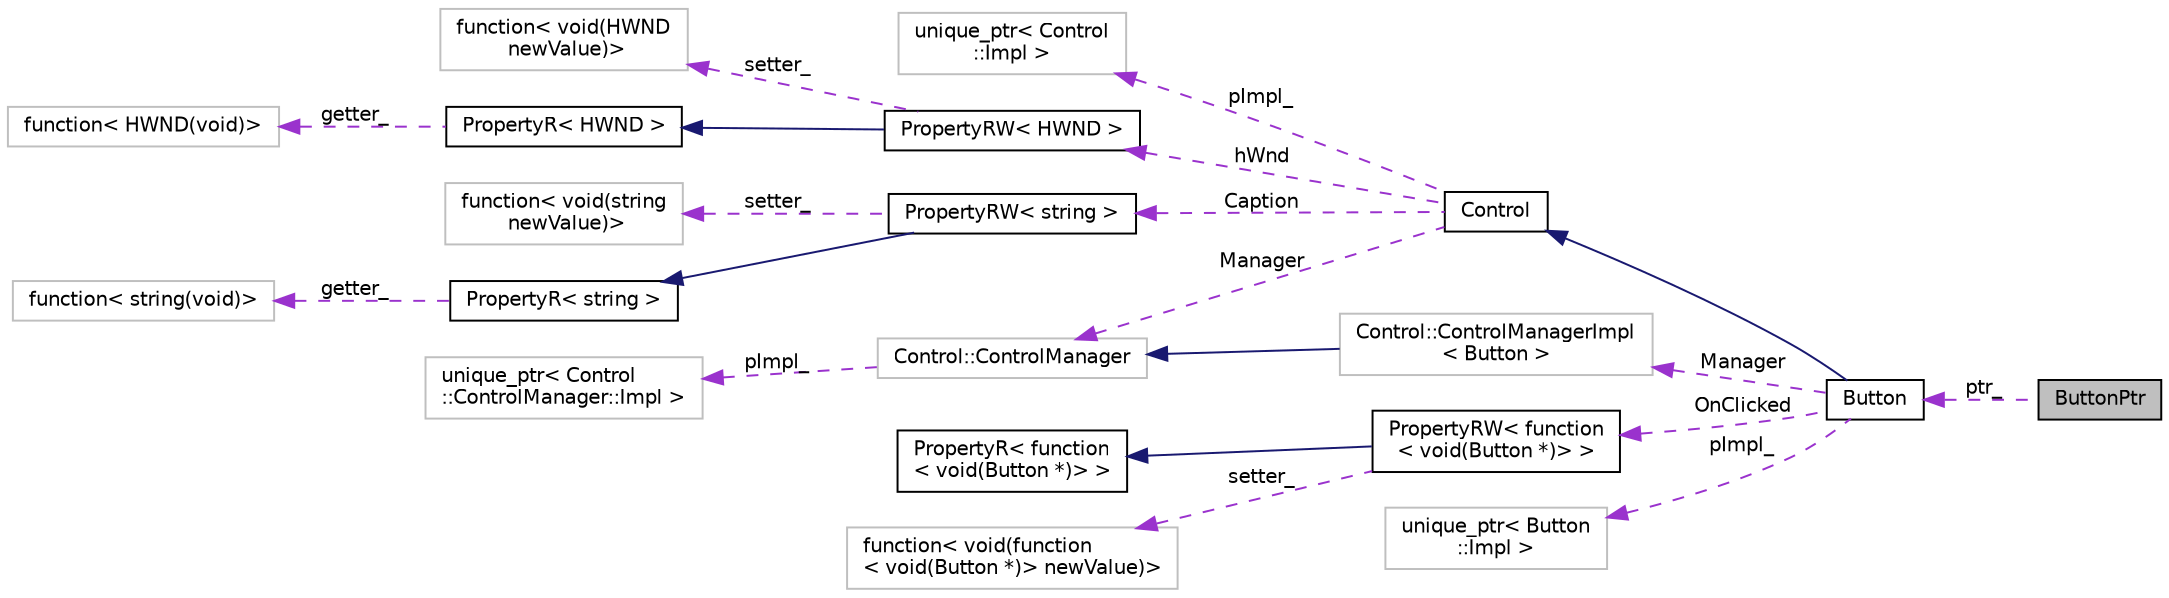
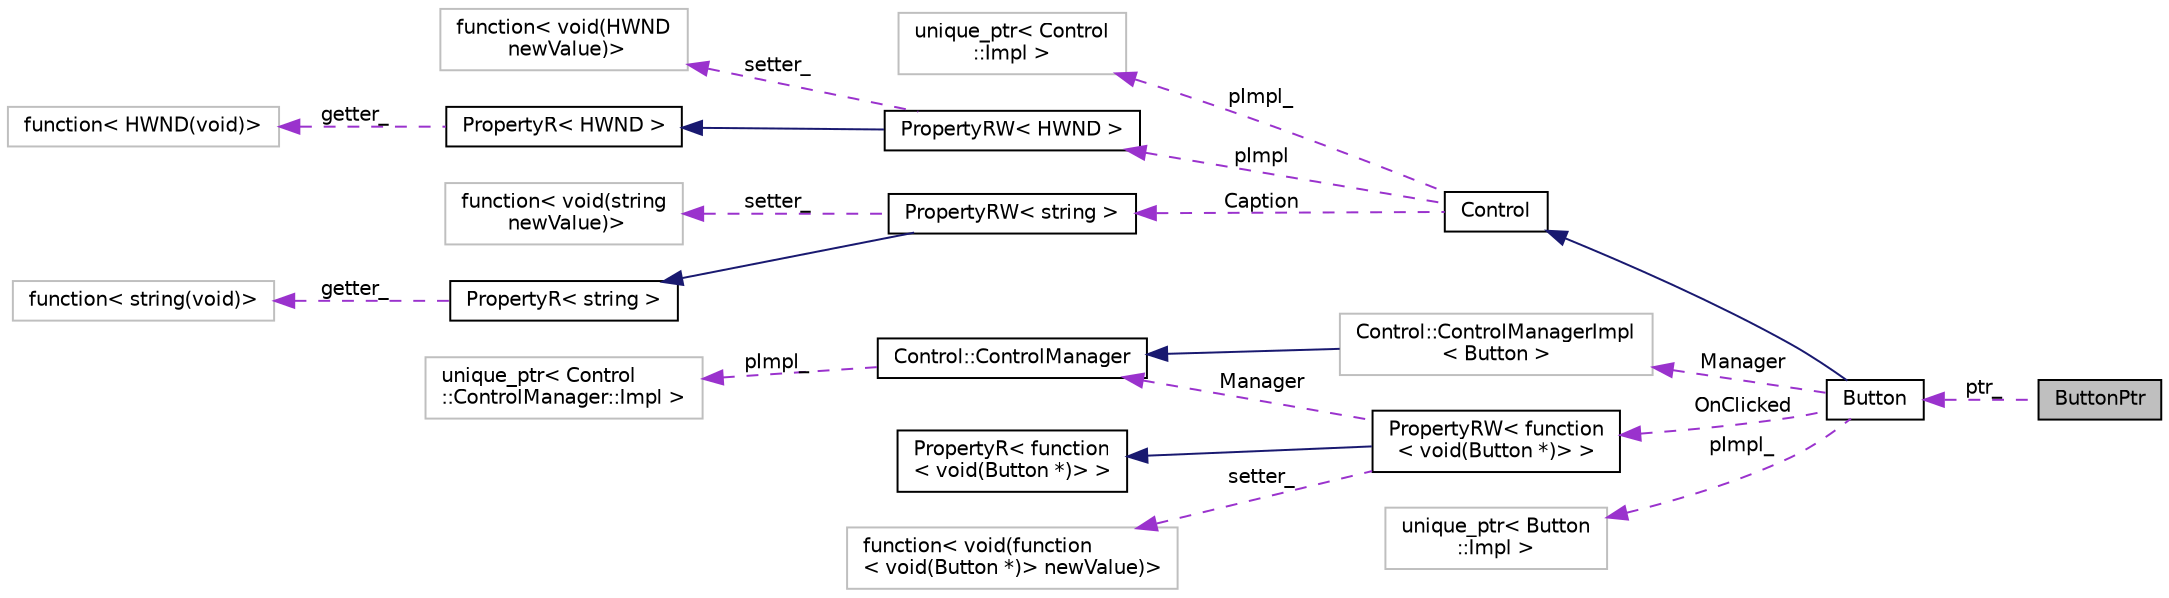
edge "Control" -> "PropertyRW< HWND >": label " hWnd" -> " pImpl"
edge "Control" -> "Control::ControlManager": now "PropertyRW< function < void(Button *)> >" -> "Control::ControlManager"
node "Control::ControlManager": color grey75 -> black
